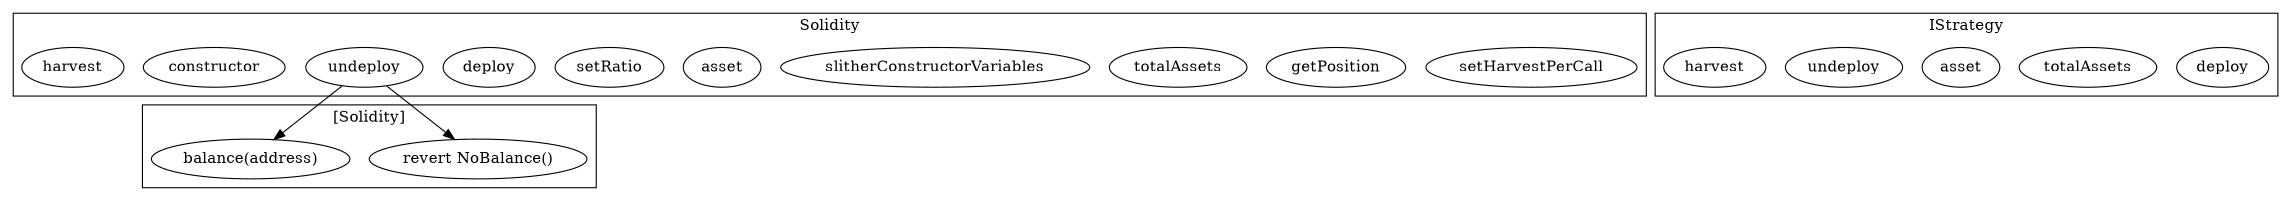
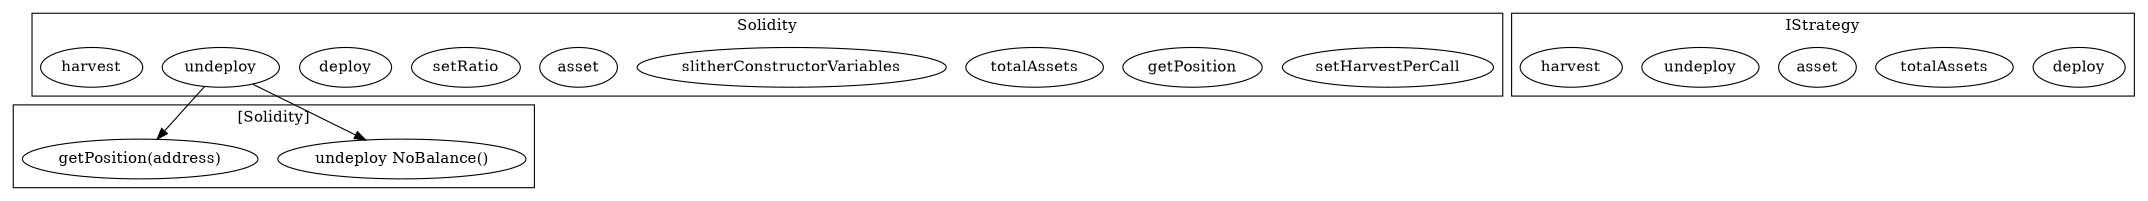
node "constructor": removed
node "balance(address)": label "balance(address)" -> "getPosition(address)"
node "revert NoBalance()": label "revert NoBalance()" -> "undeploy NoBalance()"
